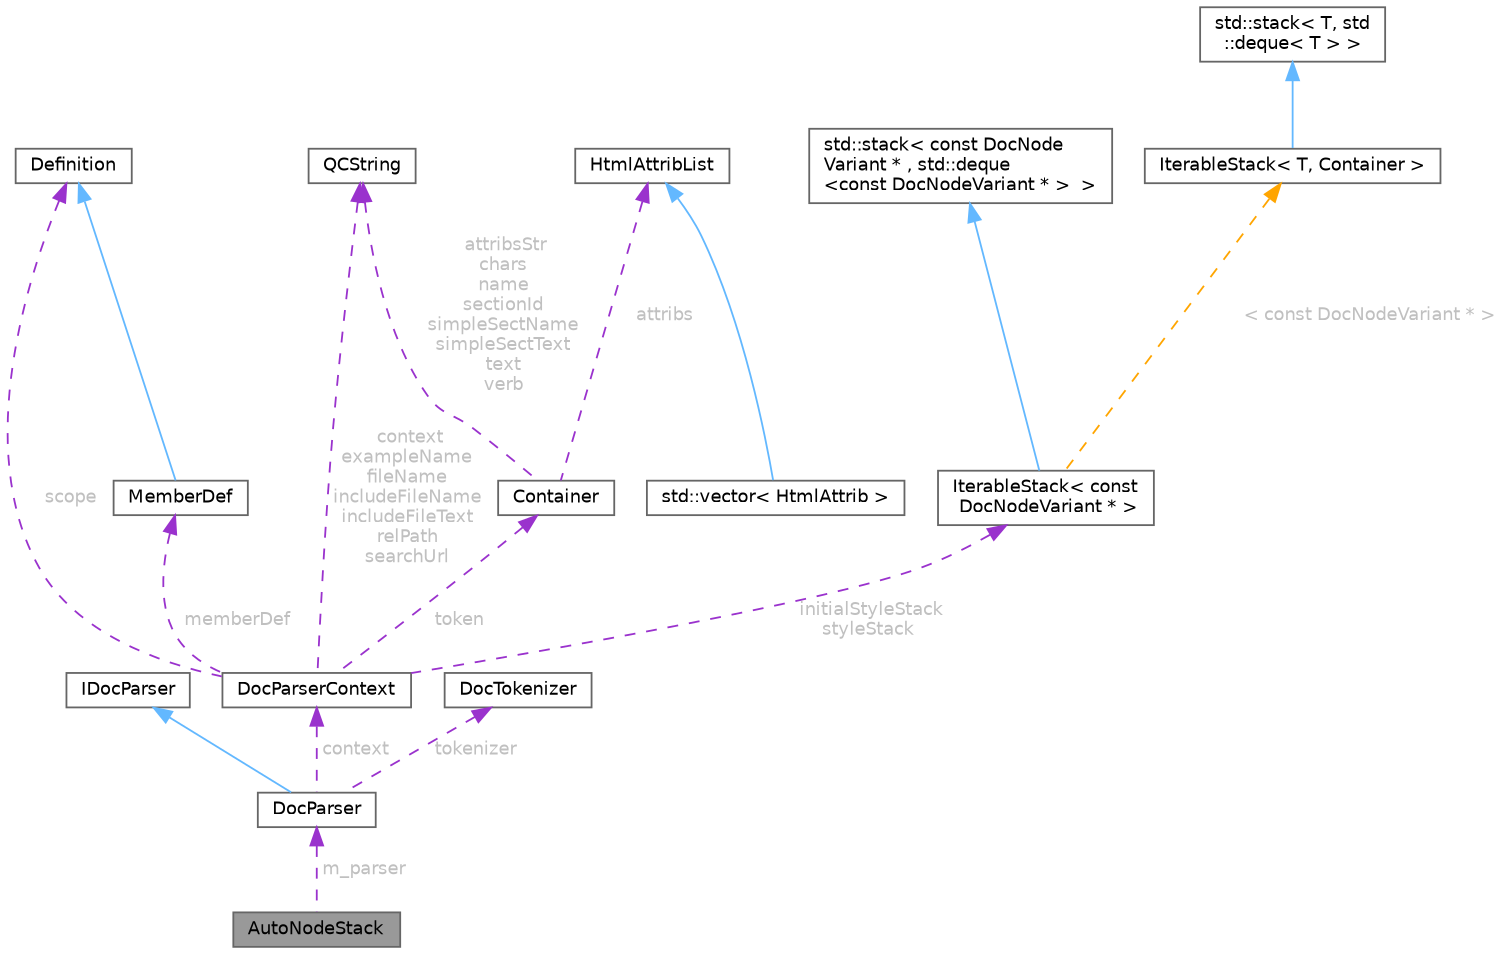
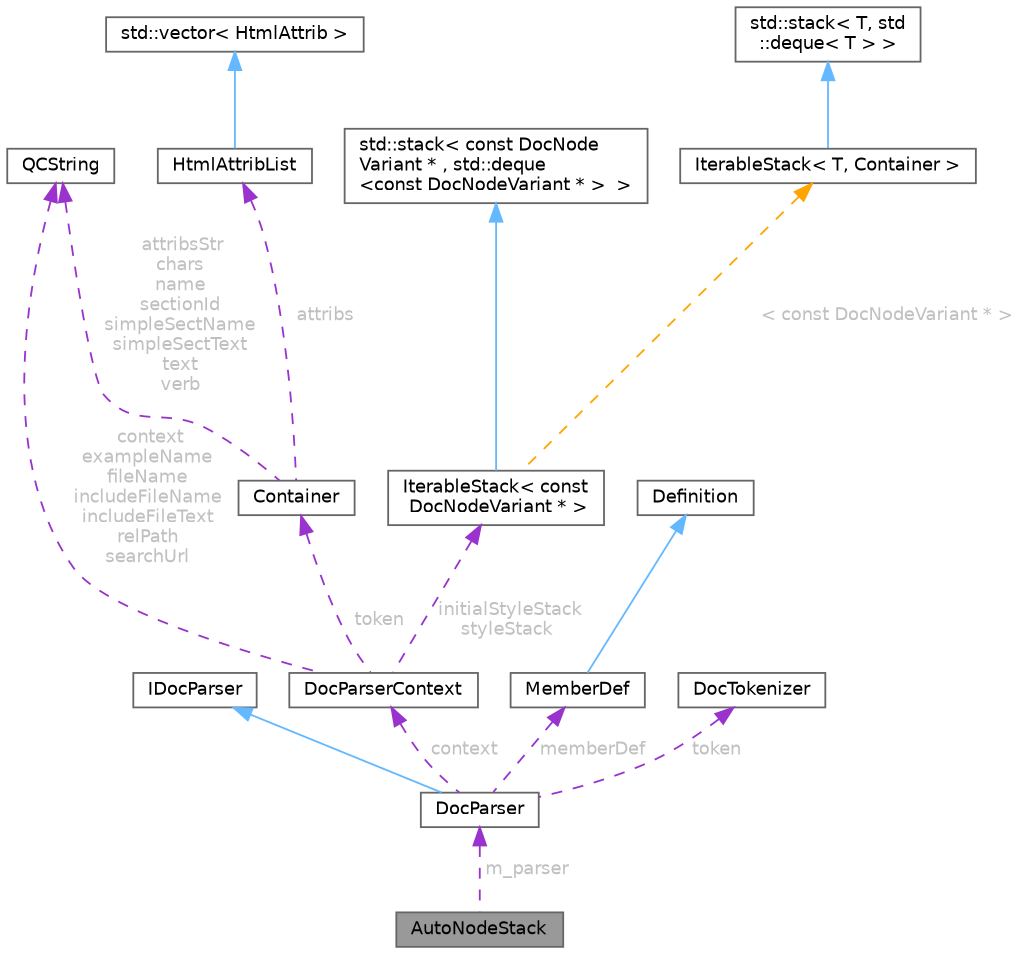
edge "std::vector< HtmlAttrib >" -> "HtmlAttribList": reversed
edge "DocParserContext" -> "Definition": removed, label "scope"
edge "DocParserContext" -> "MemberDef": now "DocParser" -> "MemberDef"
edge "DocParser" -> "DocTokenizer": label " tokenizer" -> " token"
